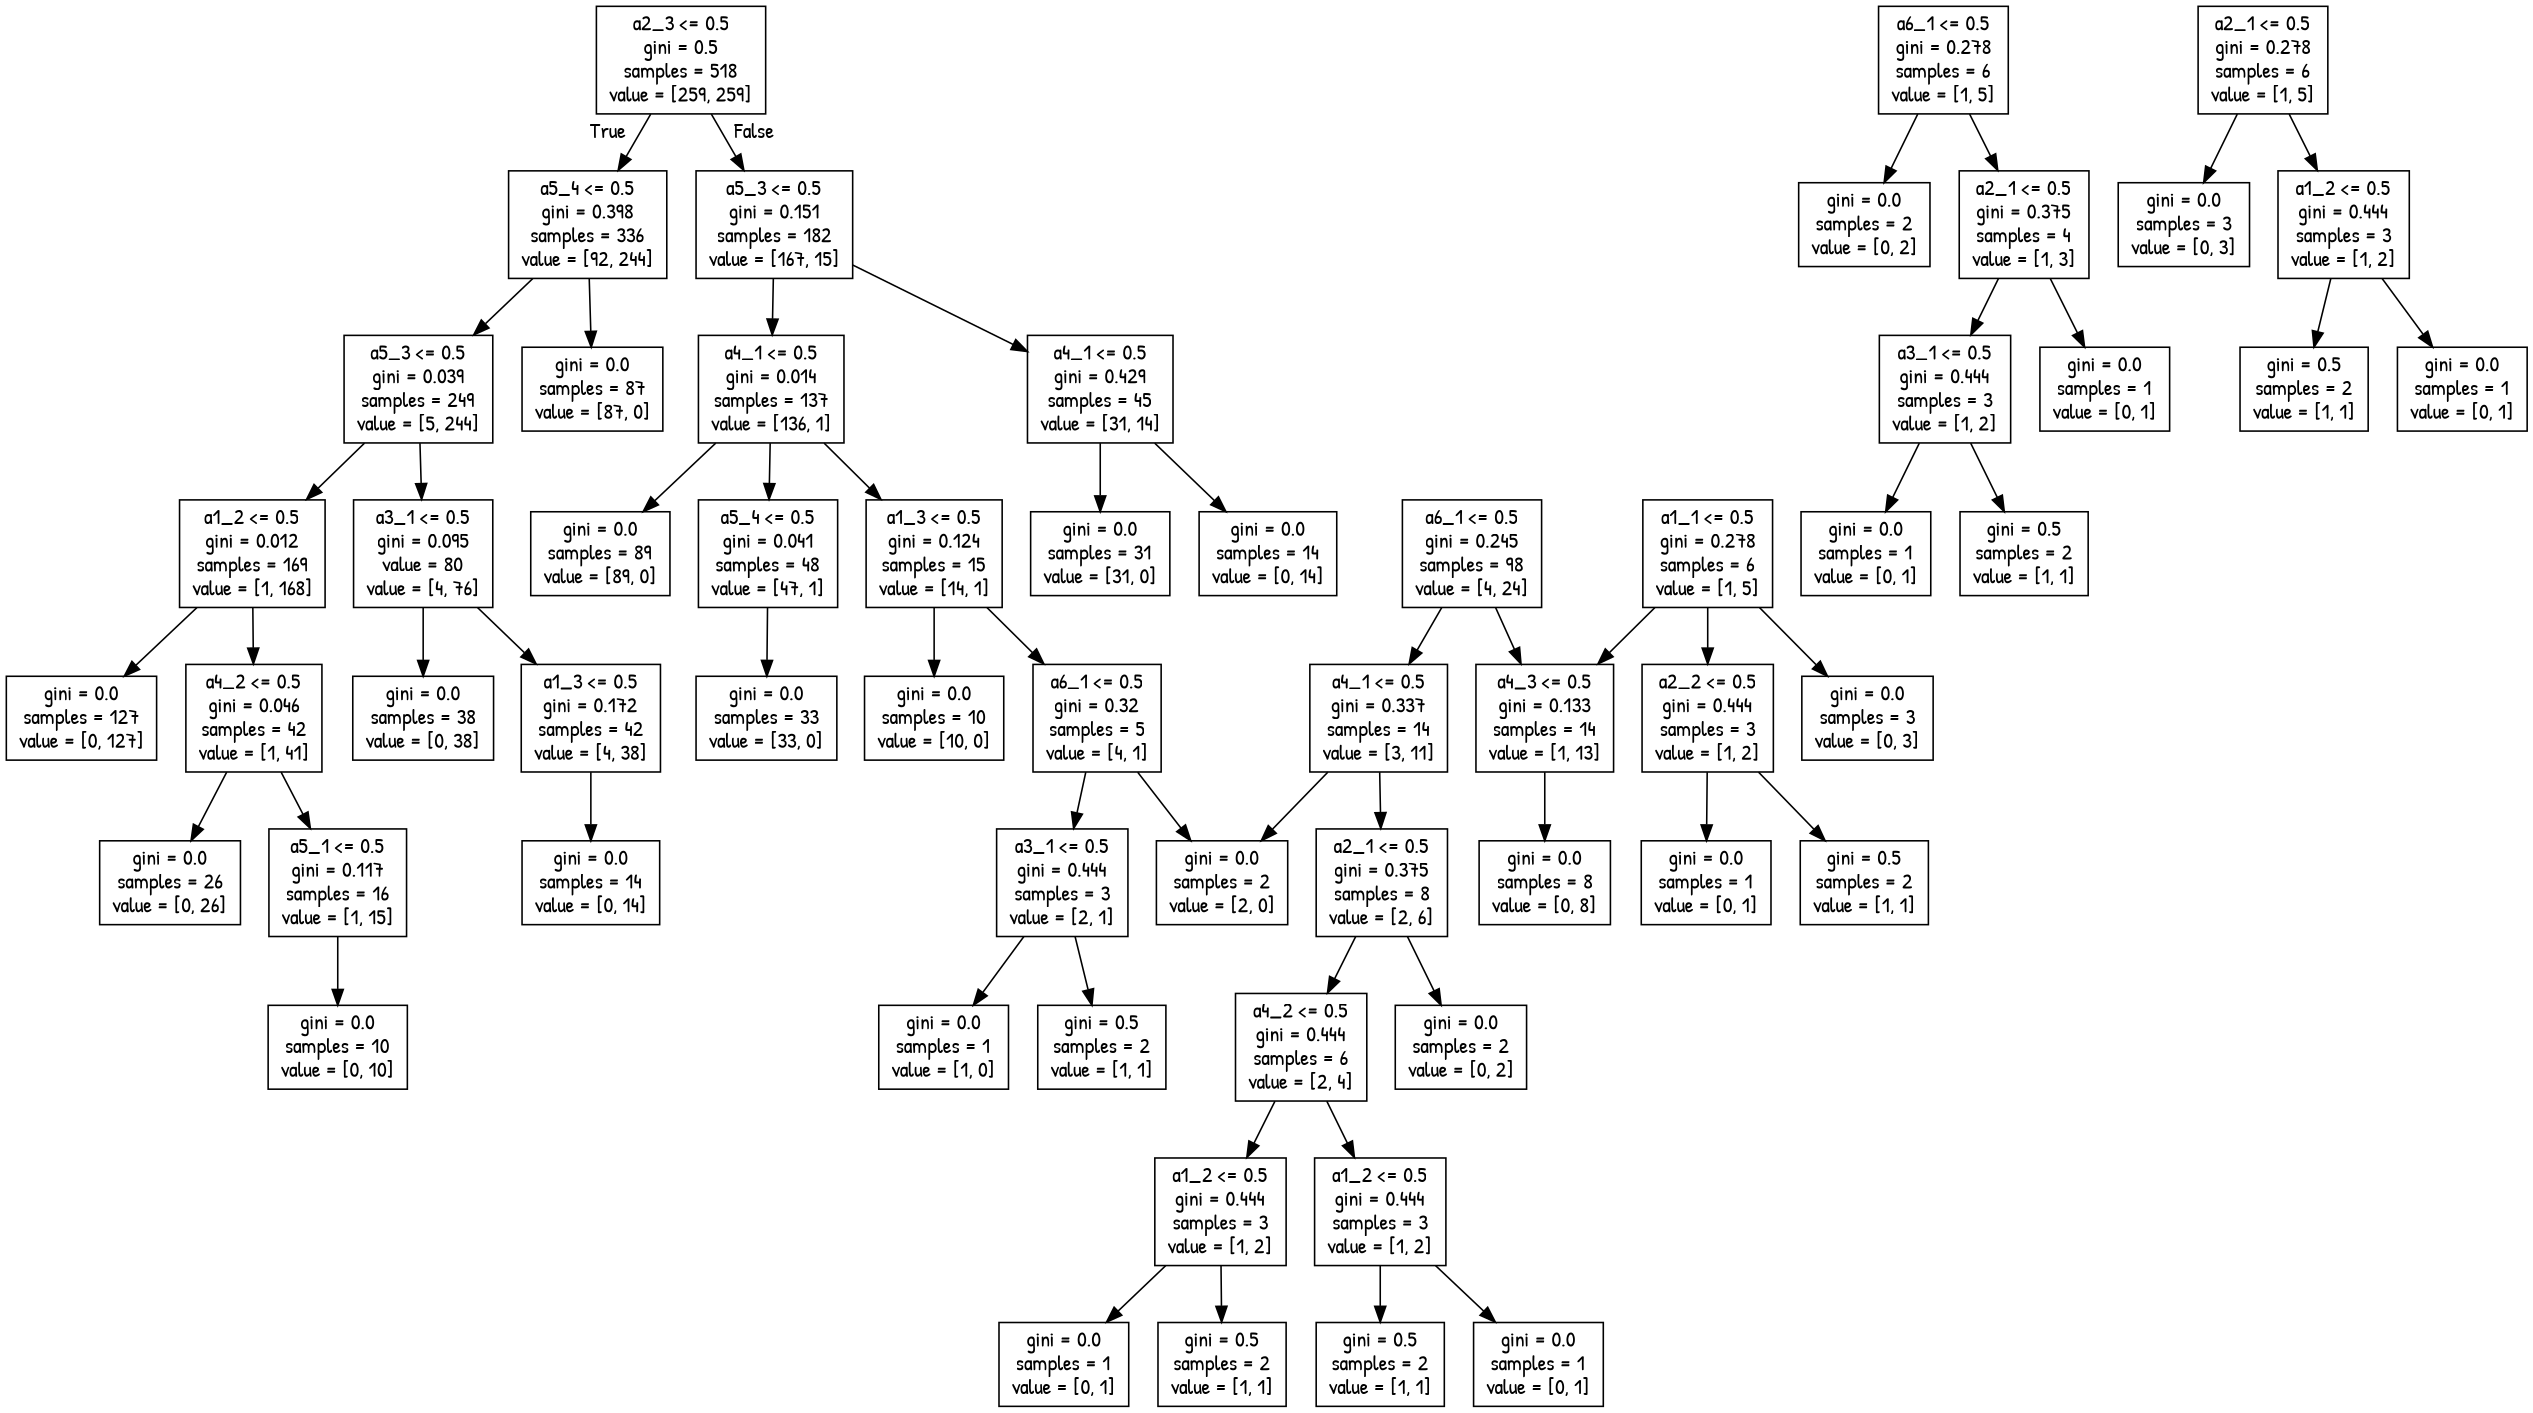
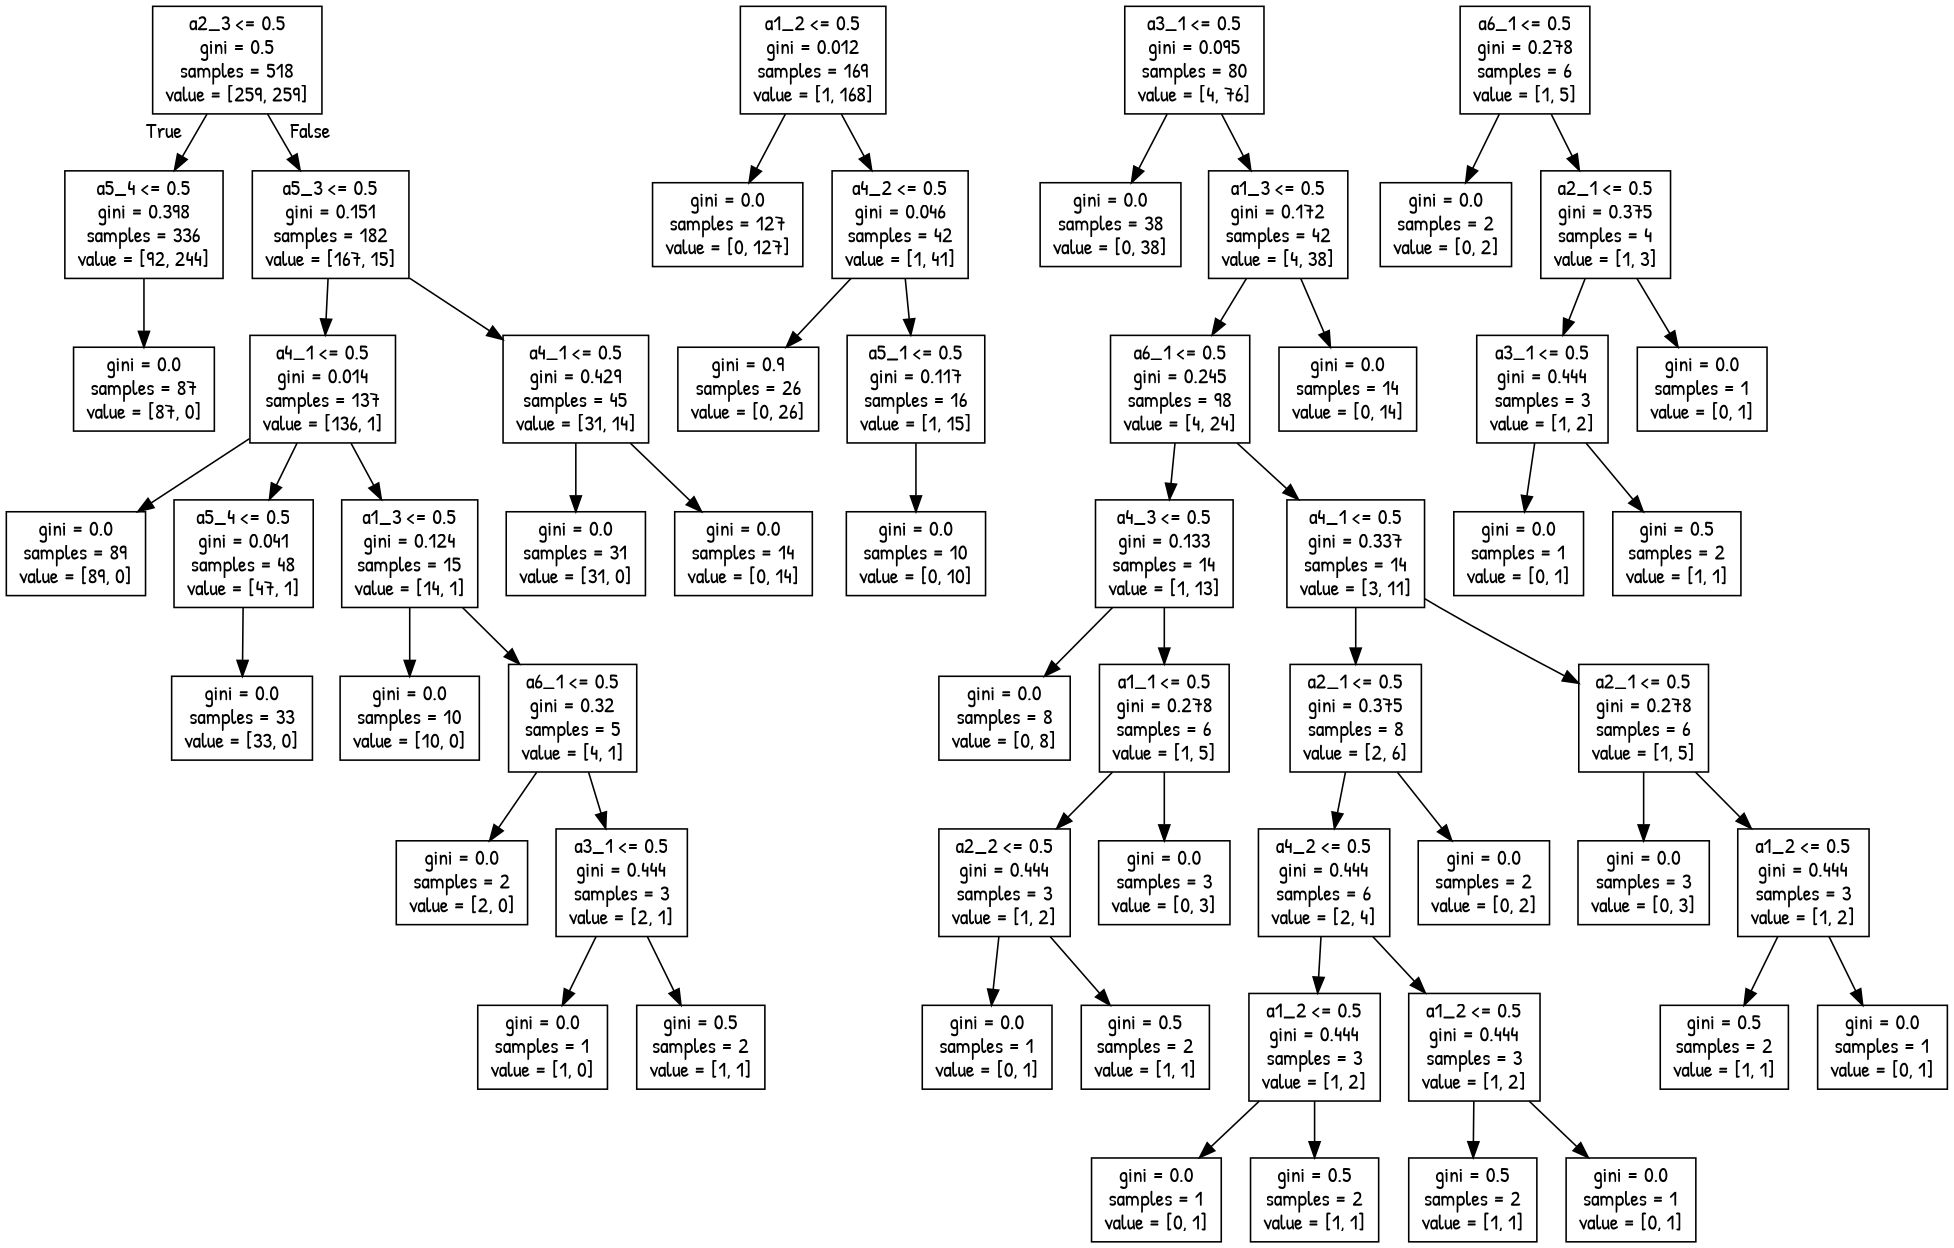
edge "a1_3 <= 0.5 gini = 0.172 samples = 42 value = [4, 38]" -> "a6_1 <= 0.5 gini = 0.245 samples = 98 value = [4, 24]": added
node "a5_3 <= 0.5 gini = 0.039 samples = 249 value = [5, 244]": removed
node "a3_1 <= 0.5 gini = 0.095 value = 80 value = [4, 76]": label "a3_1 <= 0.5 gini = 0.095 value = 80 value = [4, 76]" -> "a3_1 <= 0.5 gini = 0.095 samples = 80 value = [4, 76]"
edge "a1_1 <= 0.5 gini = 0.278 samples = 6 value = [1, 5]" -> "a4_3 <= 0.5 gini = 0.133 samples = 14 value = [1, 13]": reversed
edge "a4_1 <= 0.5 gini = 0.337 samples = 14 value = [3, 11]" -> "gini = 0.0 samples = 2 value = [2, 0]": now "a4_1 <= 0.5 gini = 0.337 samples = 14 value = [3, 11]" -> "a2_1 <= 0.5 gini = 0.278 samples = 6 value = [1, 5]"
node "gini = 0.0 samples = 26 value = [0, 26]": label "gini = 0.0 samples = 26 value = [0, 26]" -> "gini = 0.9 samples = 26 value = [0, 26]"
